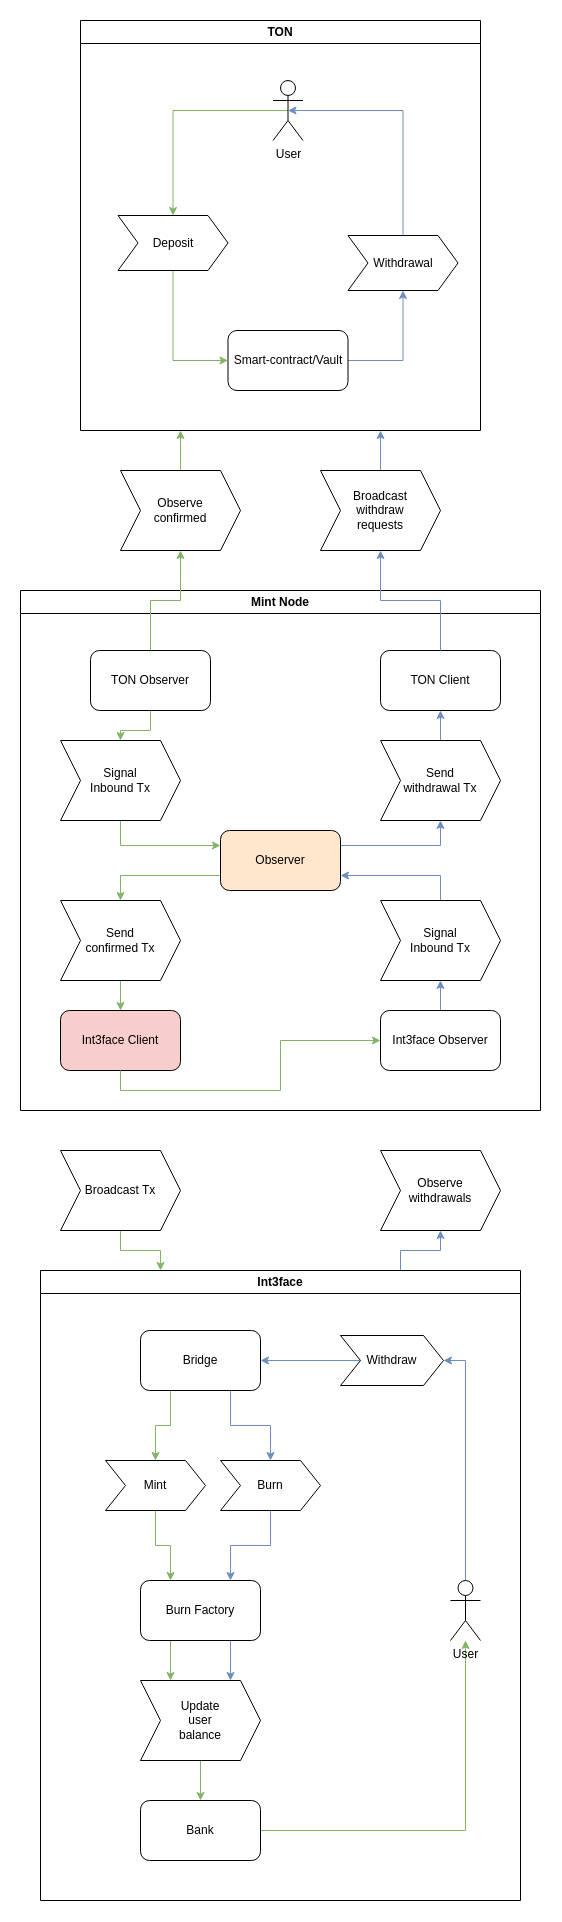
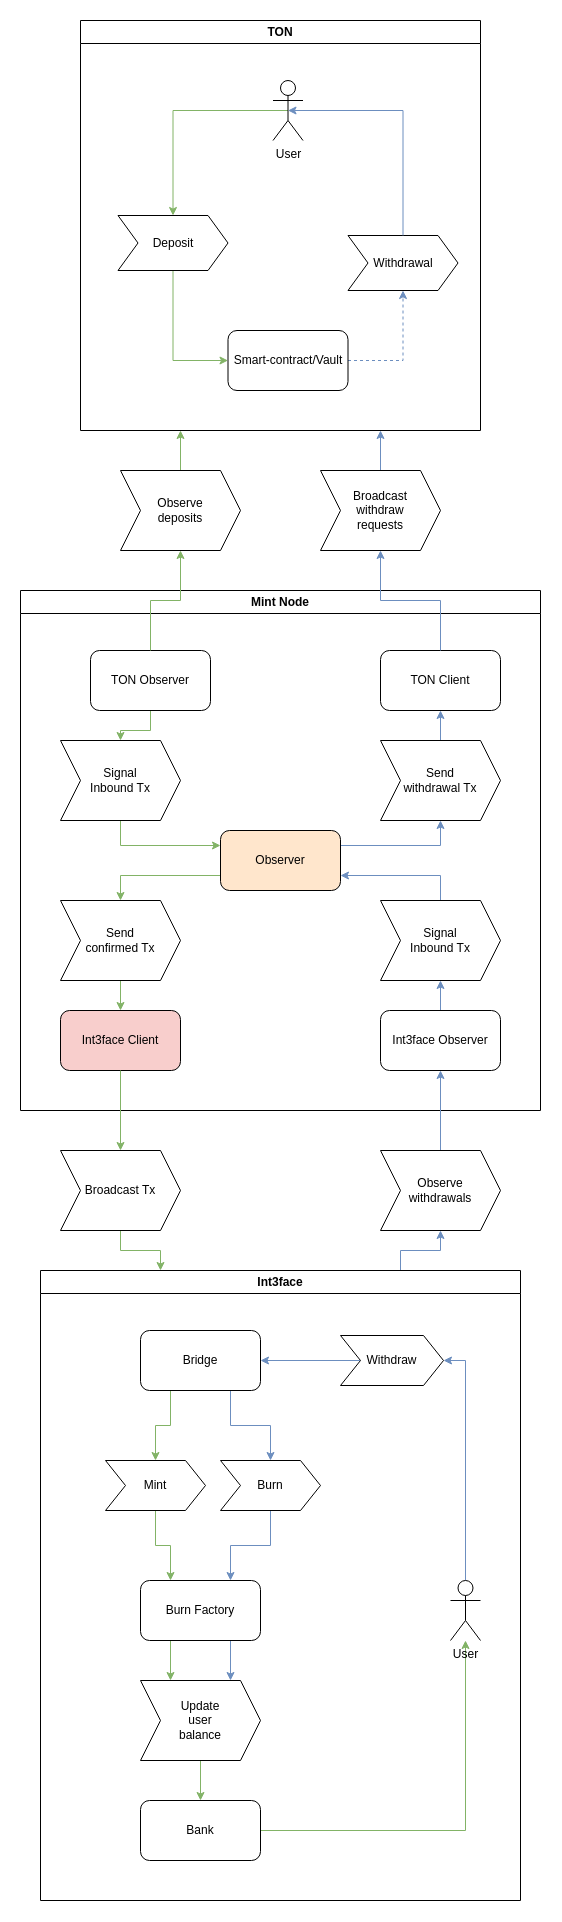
edge "Smart-contract/Vault" -> "Withdrawal": style solid -> dashed
node "Observe confirmed": label "Observe confirmed" -> "Observe deposits"
edge "Int3face Client" -> "Int3face Observer": now "Int3face Client" -> "Broadcast Tx"
edge "Observe withdrawals" -> "Int3face Observer": added
